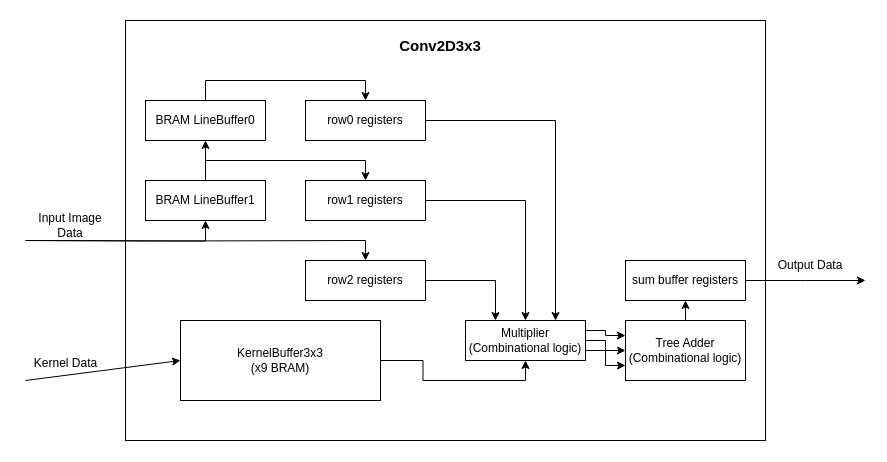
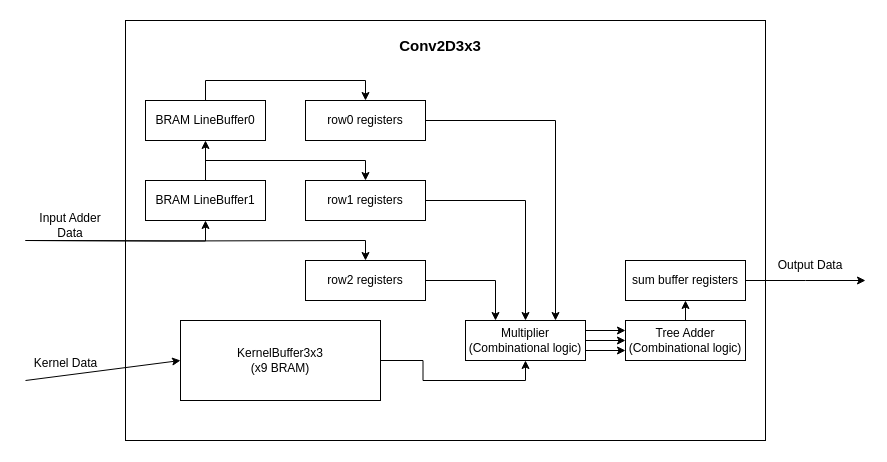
node "Input Image Data": label "Input Image Data" -> "Input Adder Data"
node "Tree Adder (Combinational logic)": size 120x60 -> 120x40
